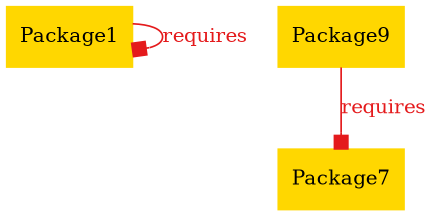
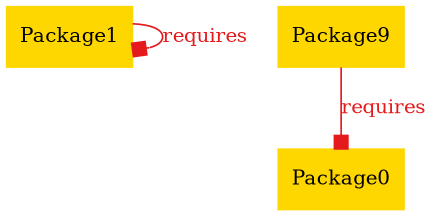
node "Package7": label "Package7" -> "Package0"
